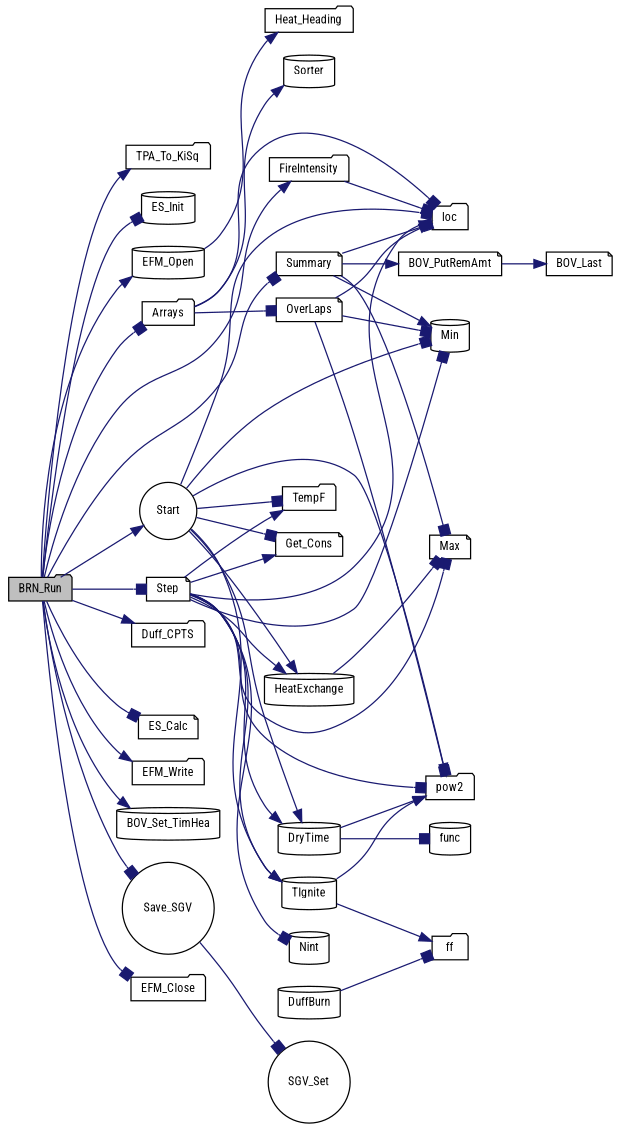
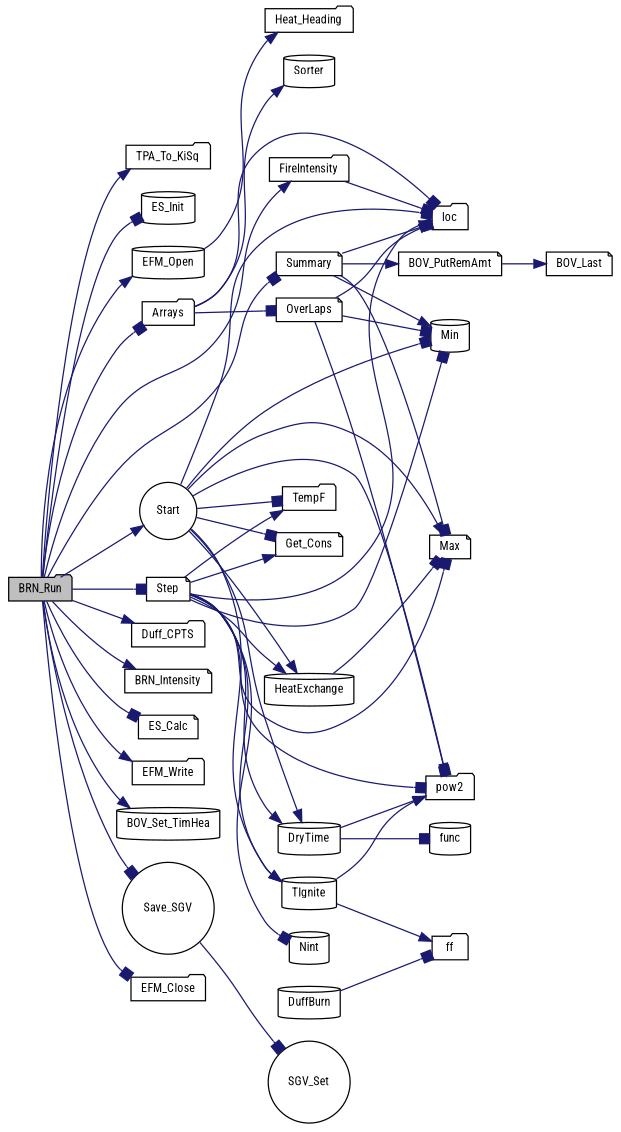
edge "Start" -> "Max": added
node "BRN_Intensity": added
